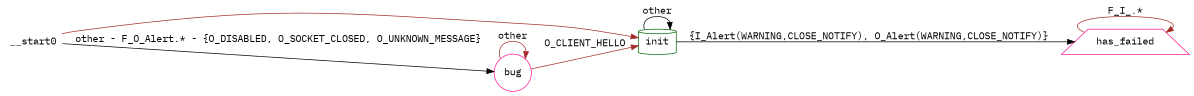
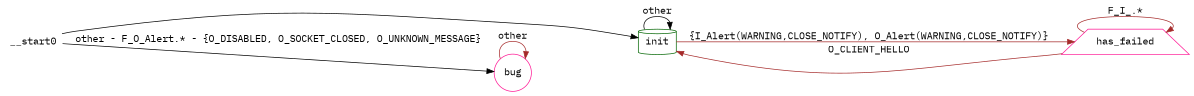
edge "__start0" -> "init": color brown -> black
edge "init" -> "has_failed": color black -> brown
edge "bug" -> "init": now "has_failed" -> "init"
